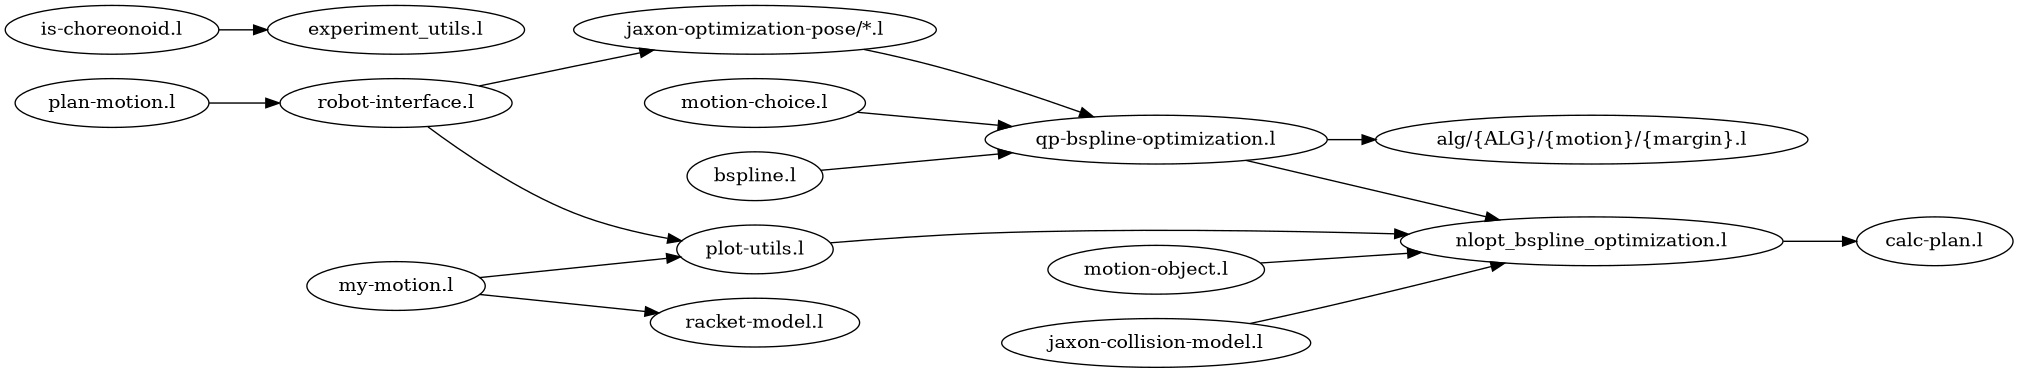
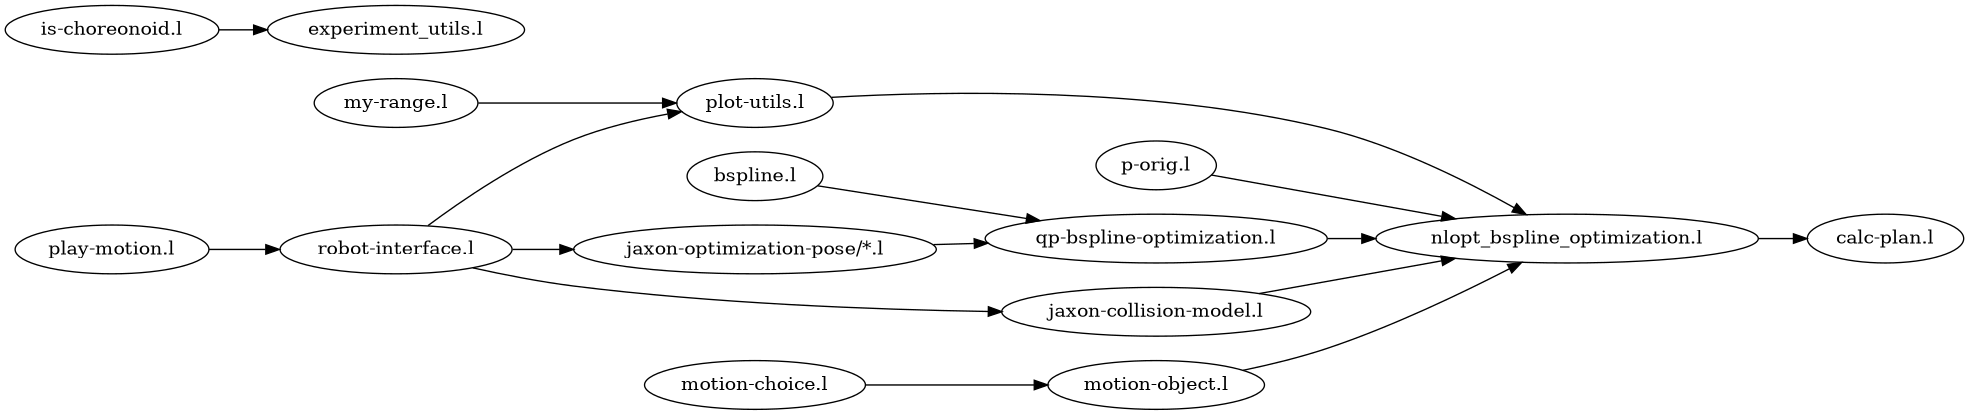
node "plan-motion.l": label "plan-motion.l" -> "play-motion.l"
edge "motion-choice.l" -> "qp-bspline-optimization.l": now "motion-choice.l" -> "motion-object.l"
node "alg/{ALG}/{motion}/{margin}.l": removed
node "p-orig.l": added
node "my-motion.l": label "my-motion.l" -> "my-range.l"
edge "robot-interface.l" -> "jaxon-collision-model.l": added
node "racket-model.l": removed
